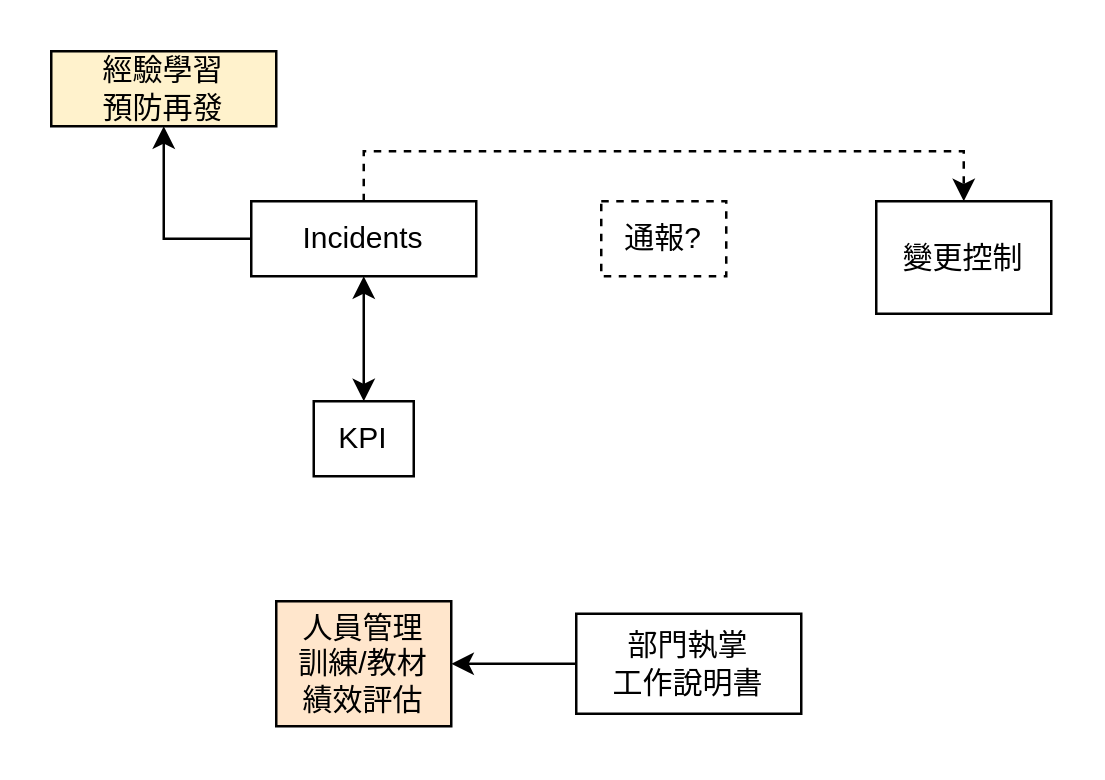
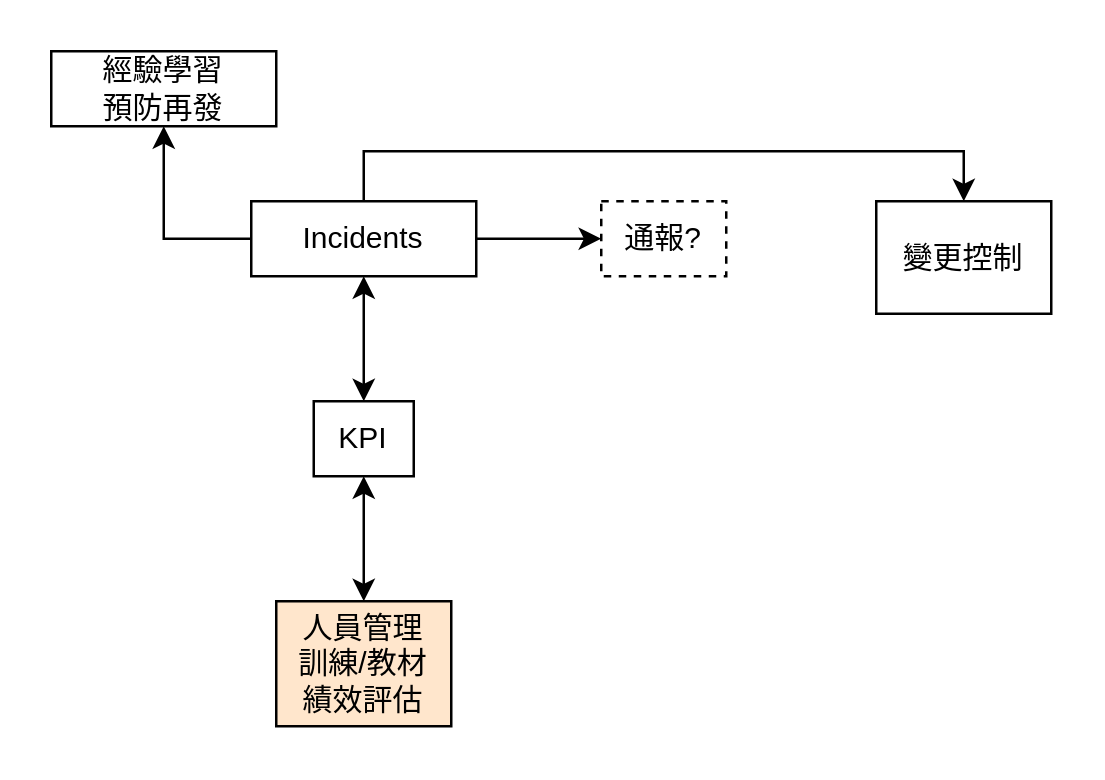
node "經驗學習 預防再發": fillcolor #fff2cc -> #ffffff
edge "Incidents" -> "變更控制": style dashed -> solid
edge "Incidents" -> "通報?": added
edge "KPI" -- "人員管理 訓練/教材 績效評估": added
edge "部門執掌 工作說明書" -> "人員管理 訓練/教材 績效評估": removed
node "部門執掌 工作說明書": removed
